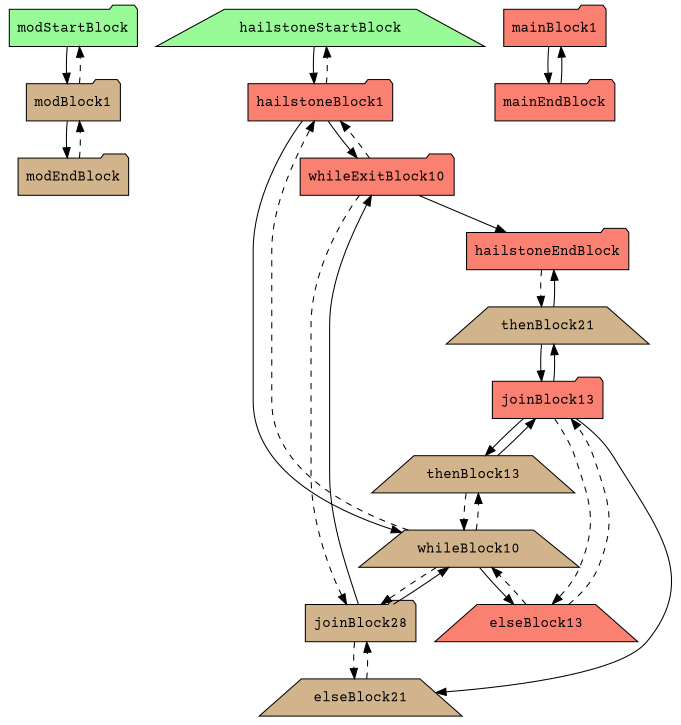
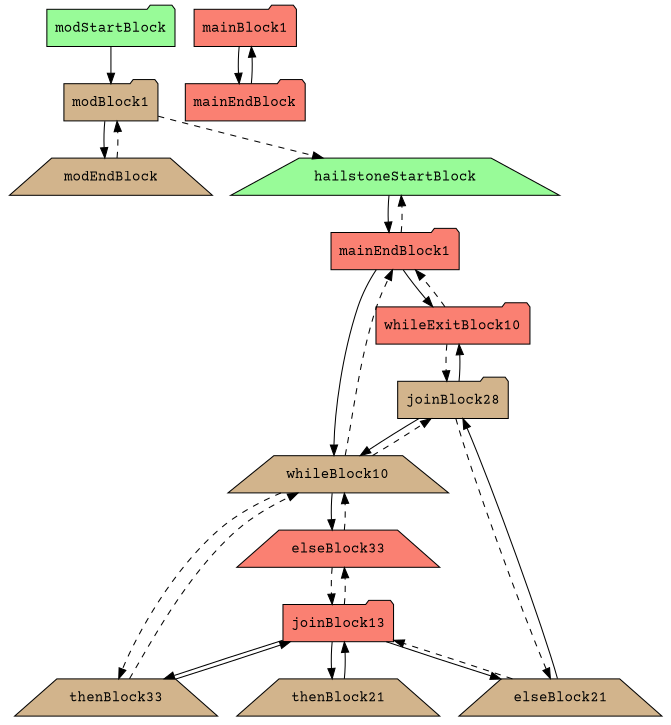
edge "modBlock1" -> "modStartBlock": now "modBlock1" -> "hailstoneStartBlock"
node "hailstoneBlock1": label "hailstoneBlock1" -> "mainEndBlock1"
node "modEndBlock": shape folder -> trapezium
node "hailstoneEndBlock": removed
node "thenBlock13": label "thenBlock13" -> "thenBlock33"
node "elseBlock13": label "elseBlock13" -> "elseBlock33"
edge "elseBlock21" -> "joinBlock13": added
edge "elseBlock21" -> "joinBlock28": style dashed -> solid
